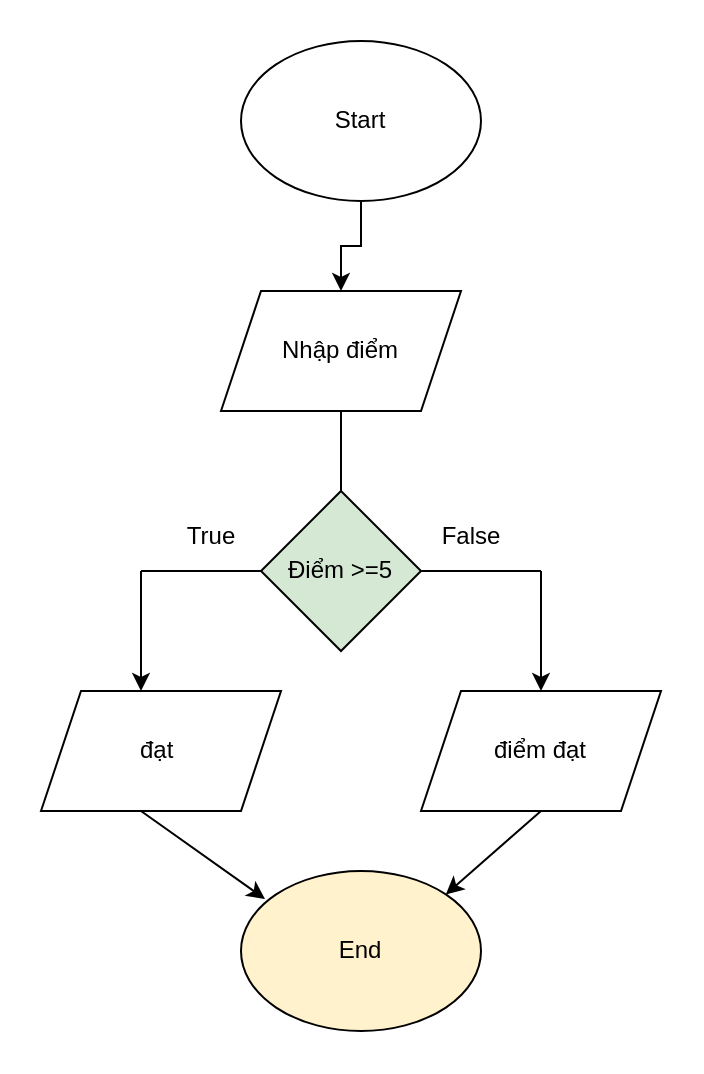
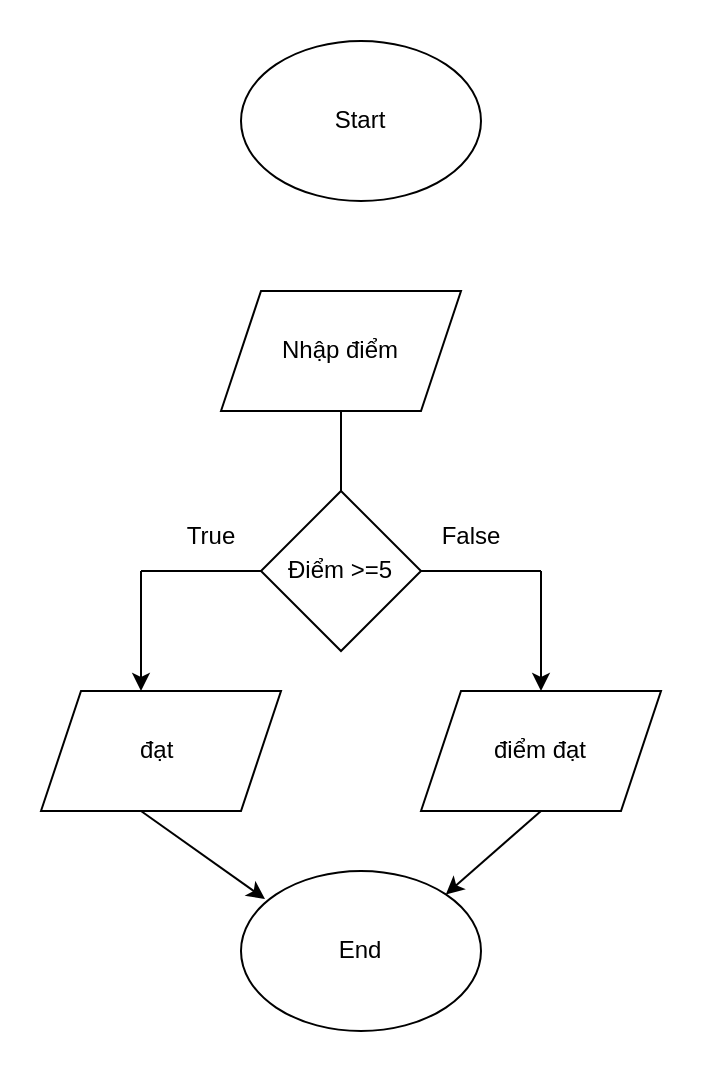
edge "Start" -> "Nhập điểm": removed
node "Điểm >=5": fillcolor #d5e8d4 -> #ffffff
node "End": fillcolor #fff2cc -> #ffffff
